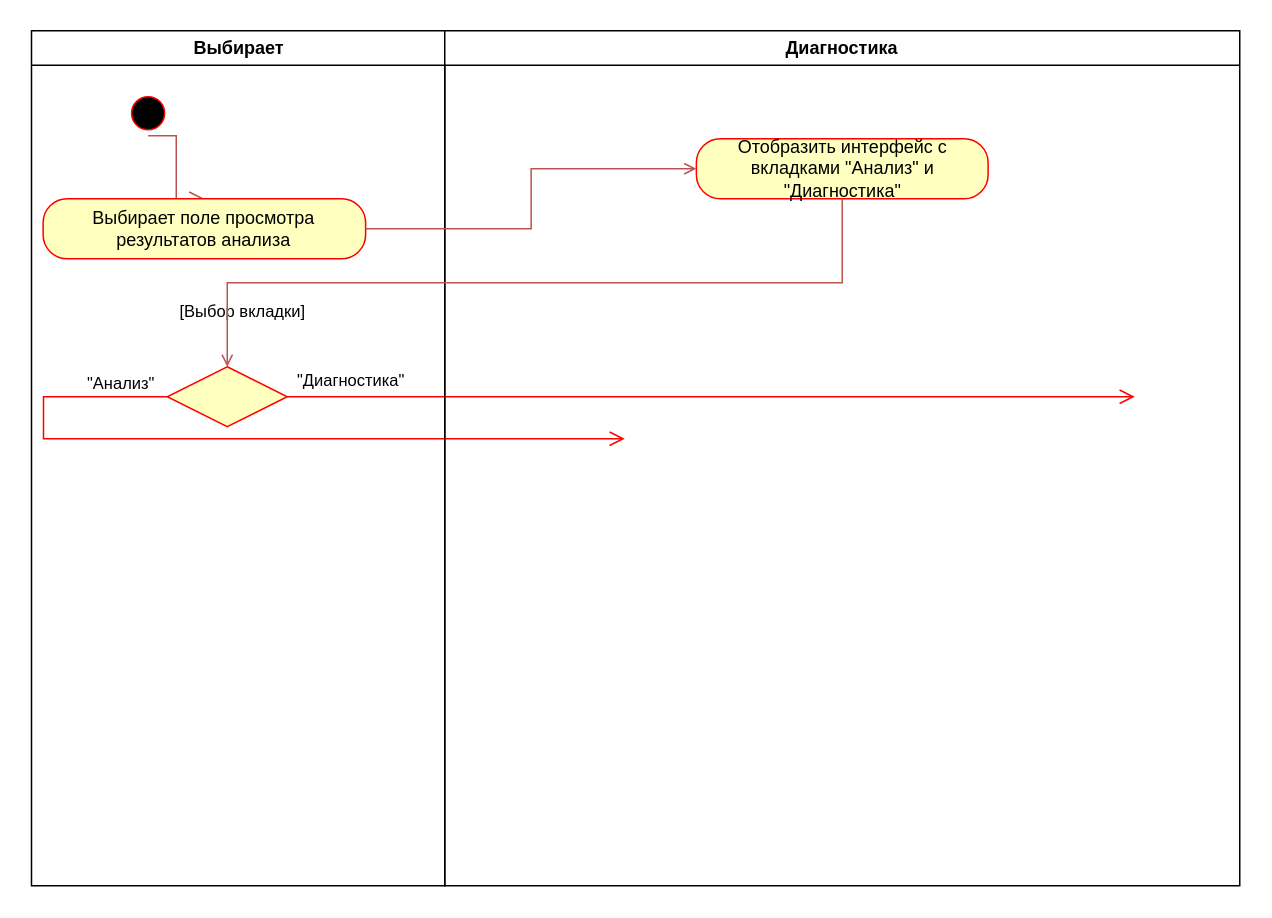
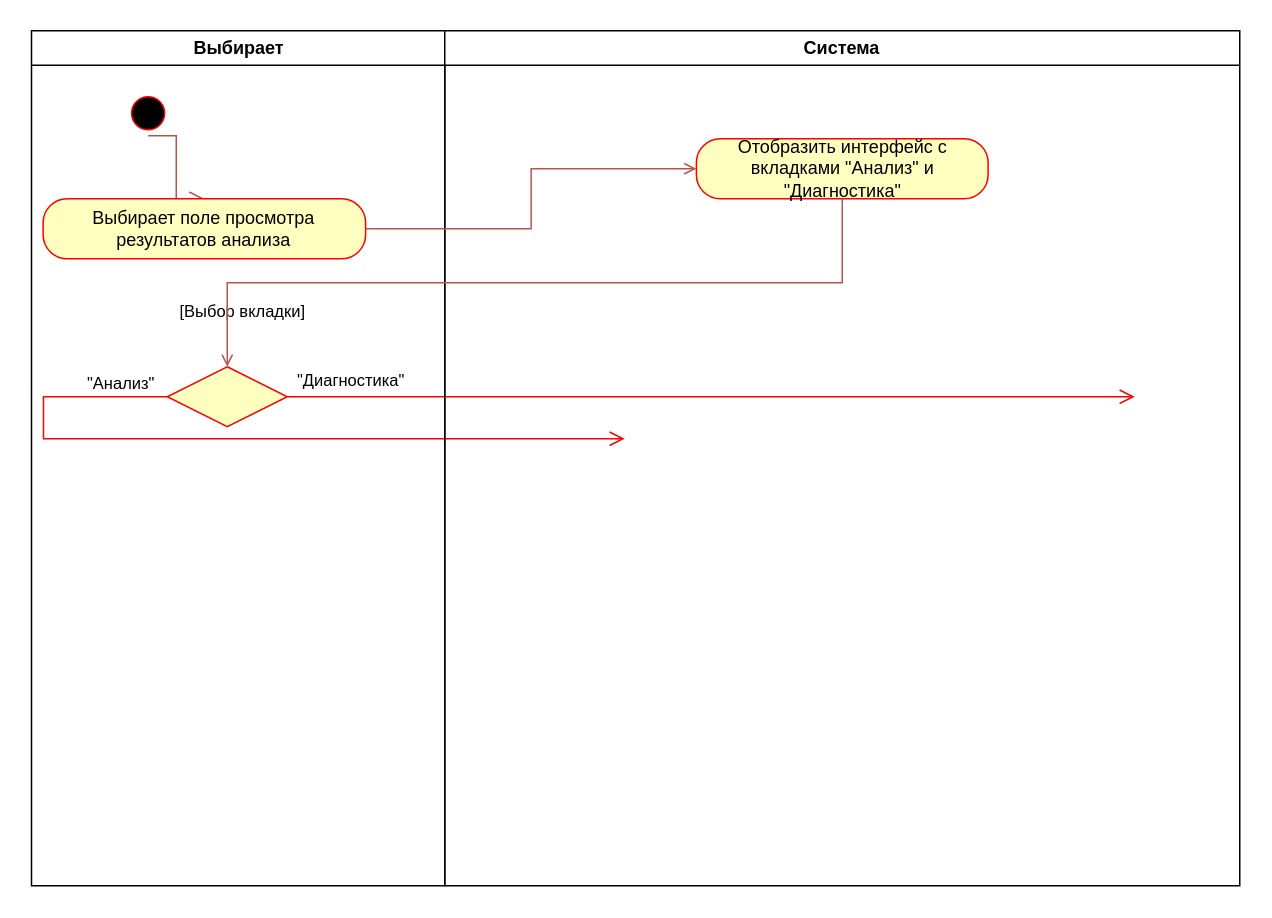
node "Диагностика": label "Диагностика" -> "Система"
